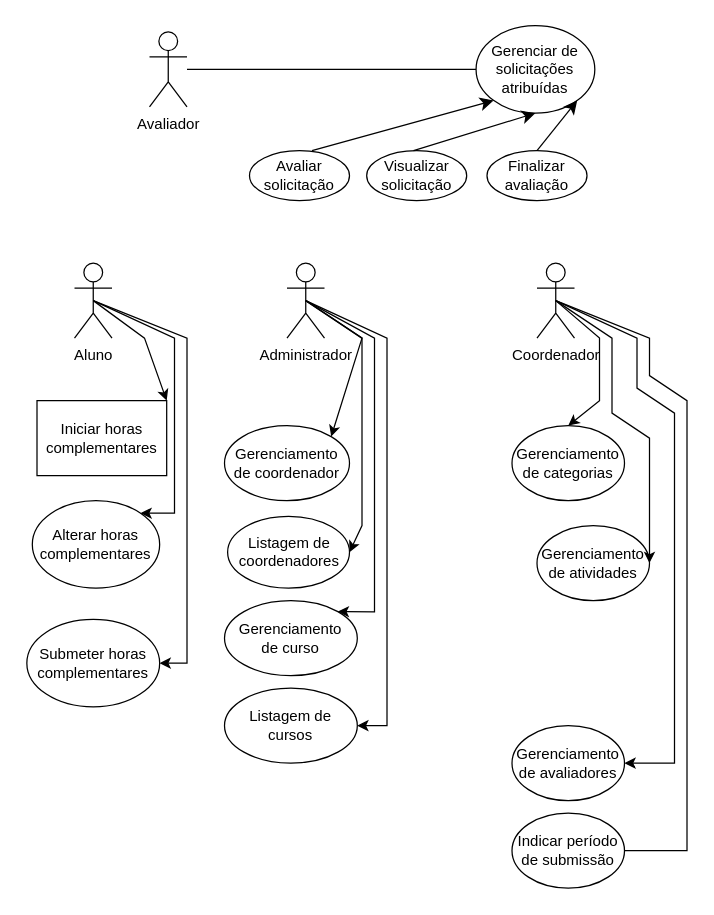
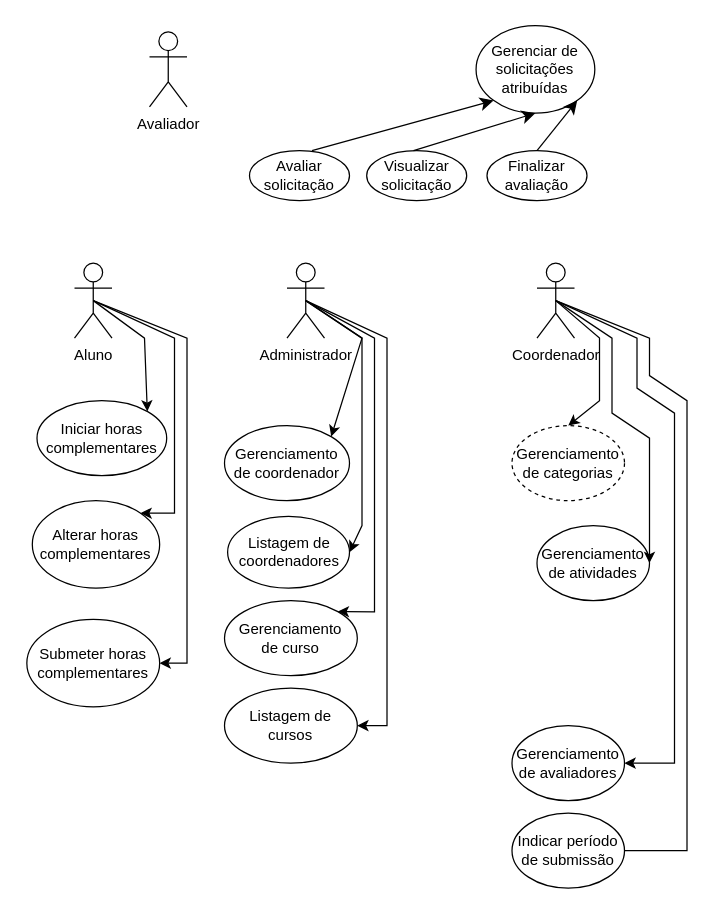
edge "Avaliador" -- "Gerenciar de solicitações atribuídas": removed
node "Iniciar horas complementares": shape rectangle -> ellipse
node "Gerenciamento de categorias": style solid -> dashed
